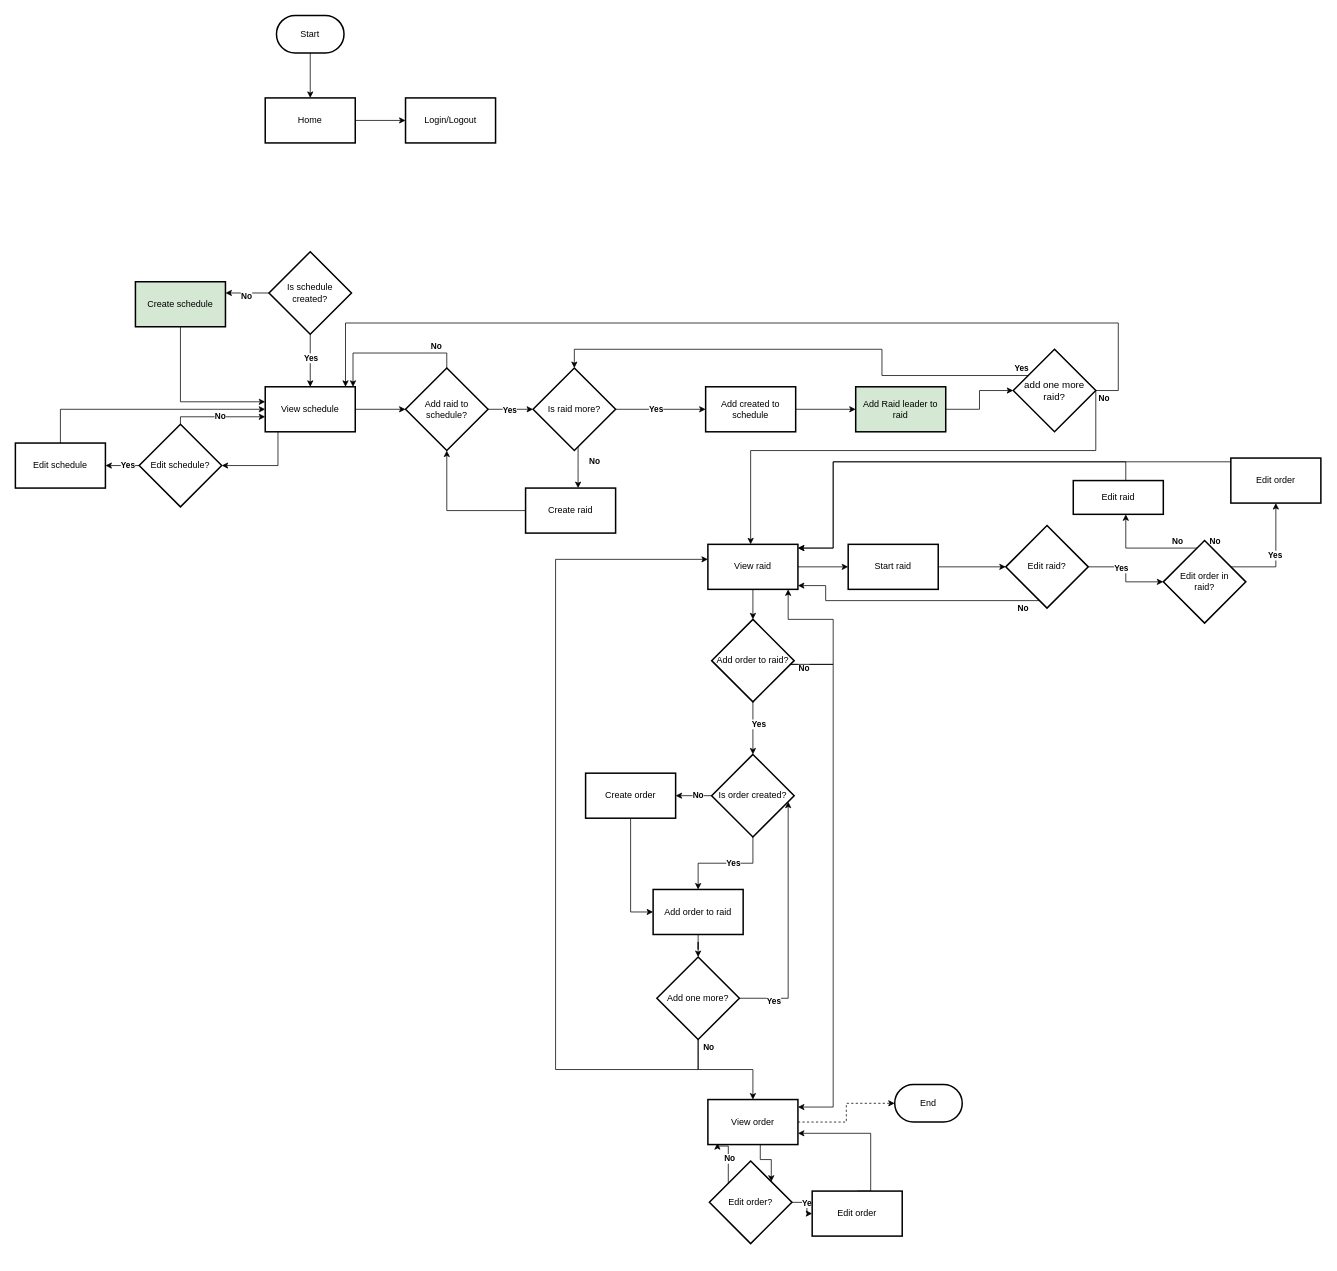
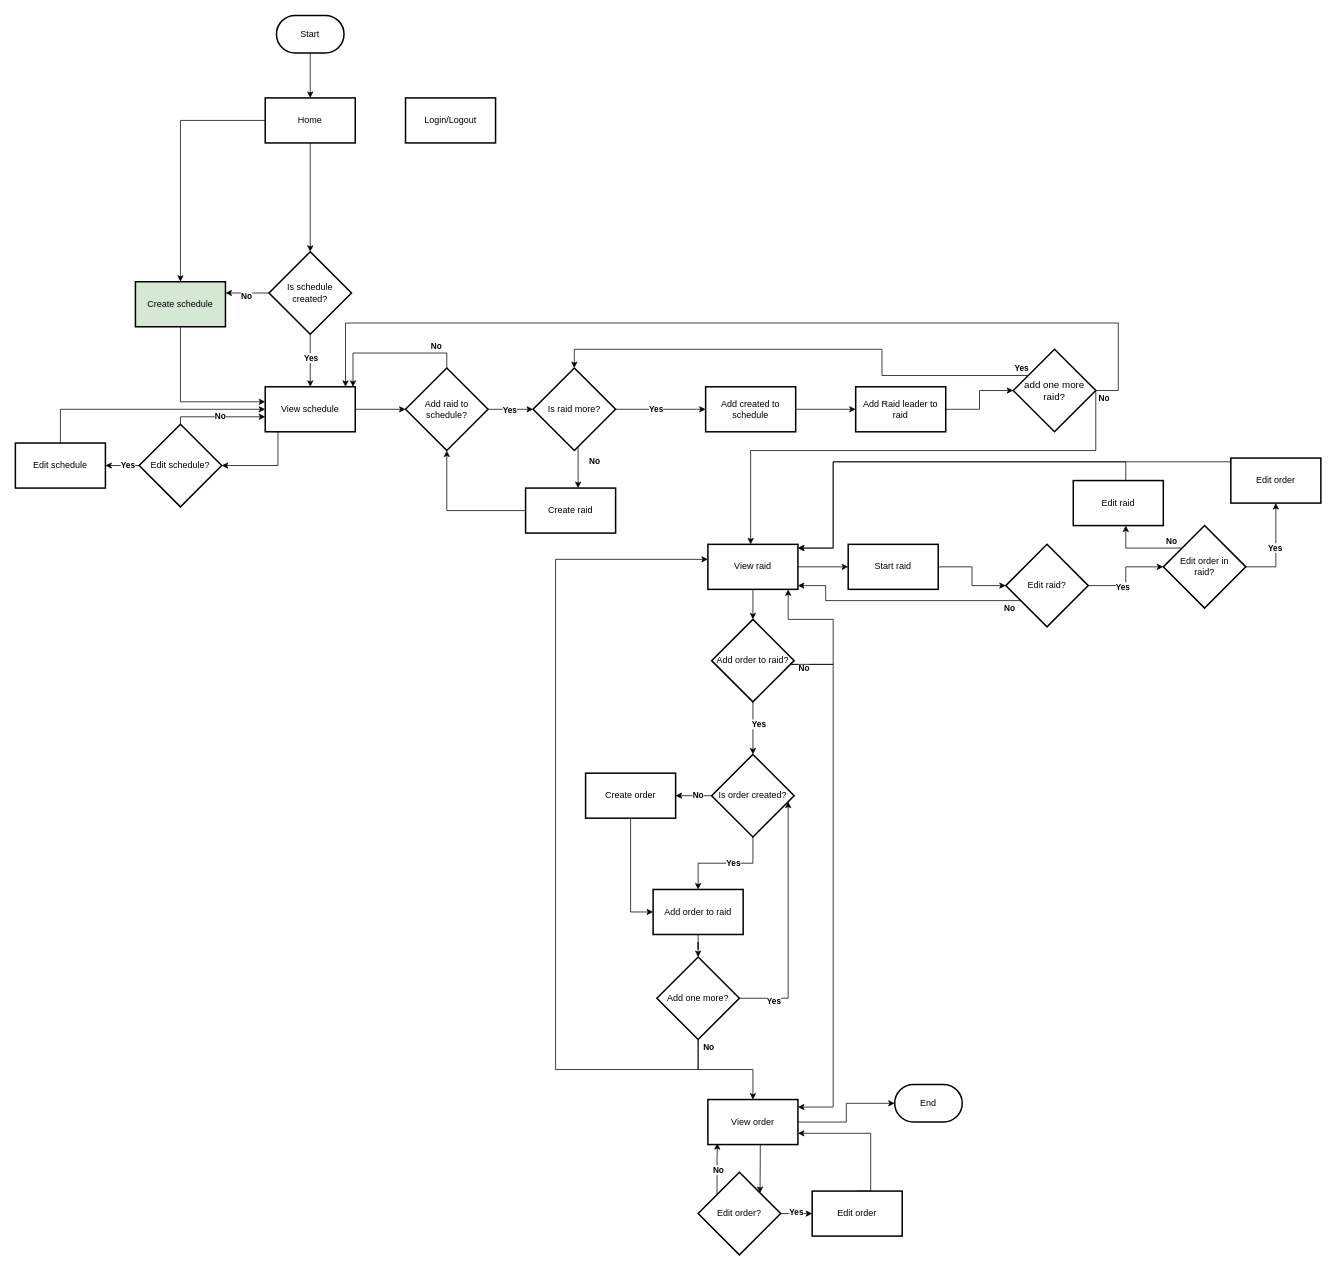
edge "Home" -> "Login/Logout": now "Home" -> "Create schedule"
edge "Home" -> "Is schedule created?": added
node "Add Raid leader to raid": fillcolor #d5e8d4 -> #ffffff
node "Edit raid": size 90x34 -> 90x45
node "Edit raid?": moved (1047, 567) -> (1047, 585)
node "Edit order in raid?": moved (1204, 582) -> (1204, 567)
edge "View order" -> "End": style dashed -> solid
node "Edit order?": moved (750, 1202) -> (739, 1213)
